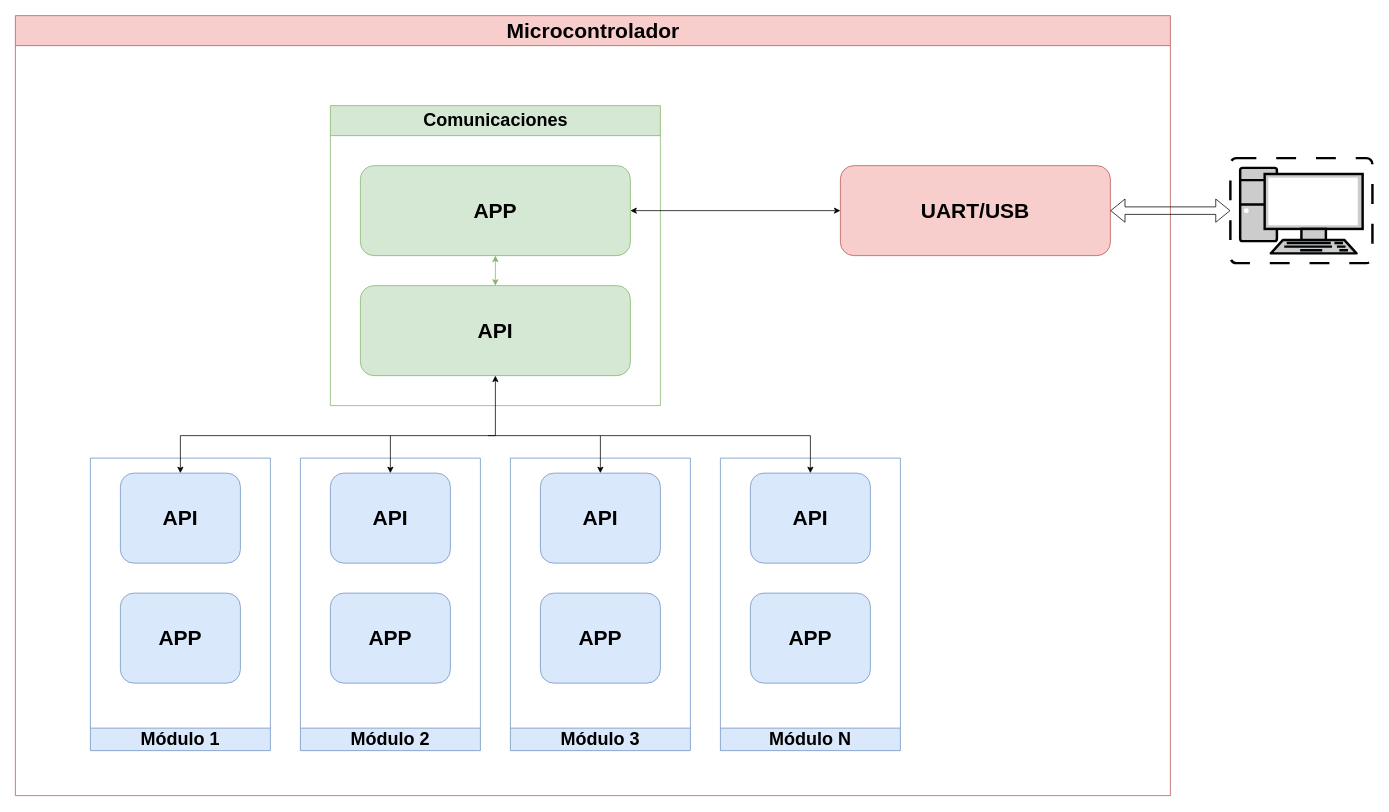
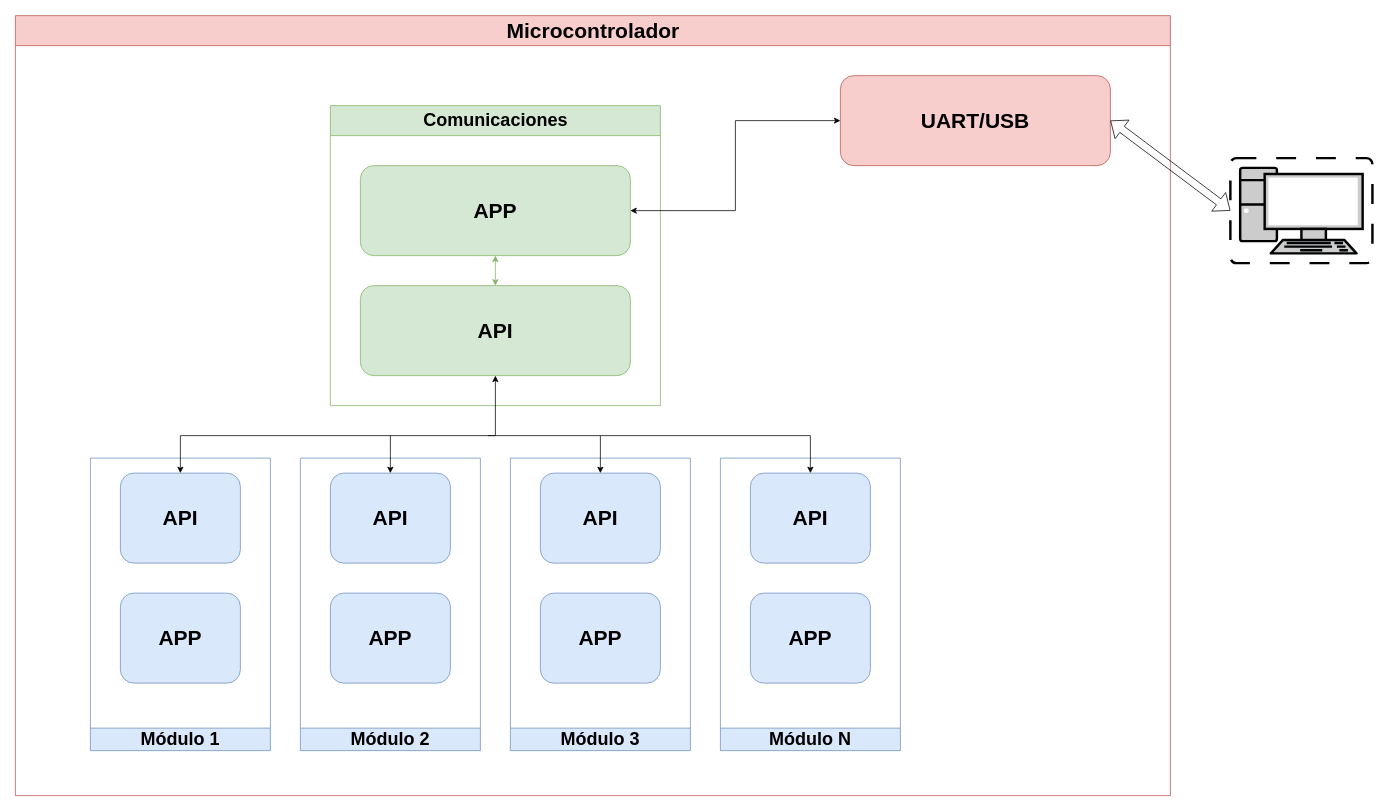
node "UART/USB": moved (975, 210) -> (975, 120)
